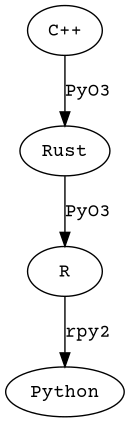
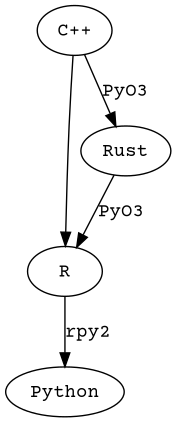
edge "C++" -> "R": added
